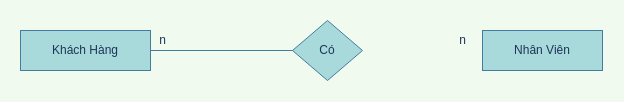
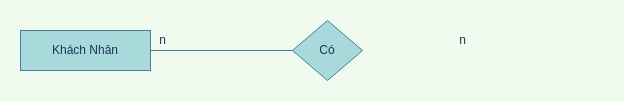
node "Khách Hàng": label "Khách Hàng" -> "Khách Nhân"
node "Nhân Viên": removed
